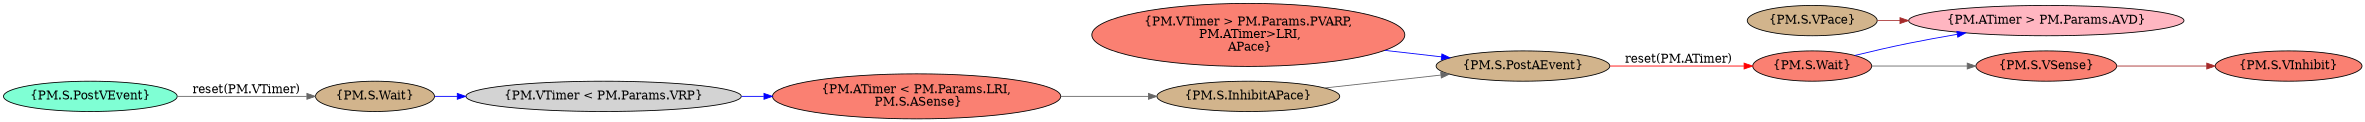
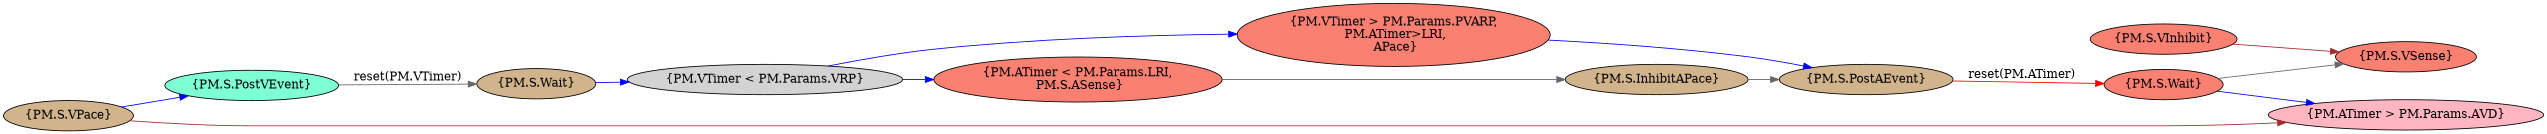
edge "{PM.VTimer < PM.Params.VRP}" -> "{PM.VTimer > PM.Params.PVARP, PM.ATimer>LRI, APace}": added
edge "{PM.S.VSense}" -> "{PM.S.VInhibit}": reversed
edge "{PM.S.VPace}" -> "{PM.S.PostVEvent}": added
